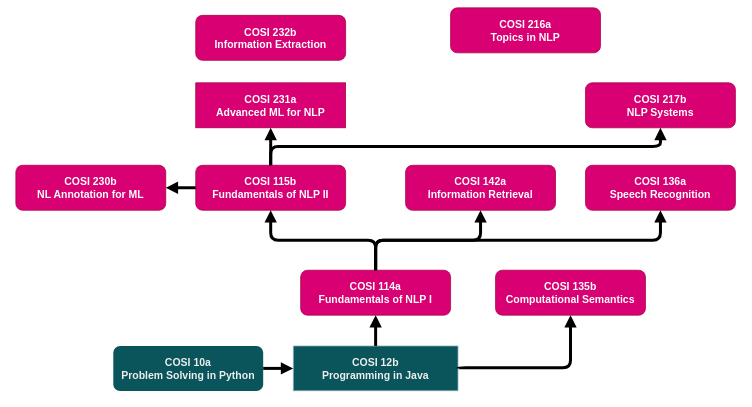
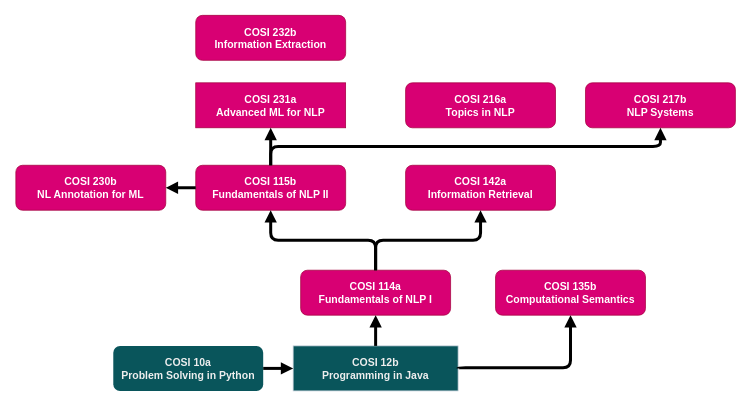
node "COSI 216a Topics in NLP": moved (525, 30) -> (480, 105)
node "COSI 136a Speech Recognition": removed
edge "COSI 114a Fundamentals of NLP I" -> "COSI 136a Speech Recognition": removed
